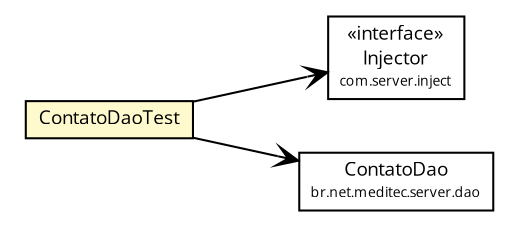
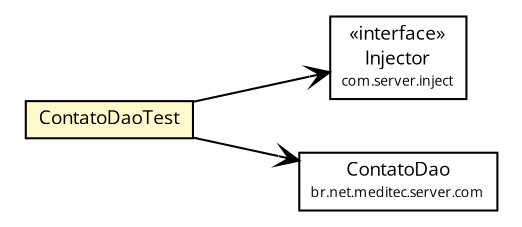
node "ContatoDao": text "br.net.meditec.server.dao" -> "br.net.meditec.server.com"
